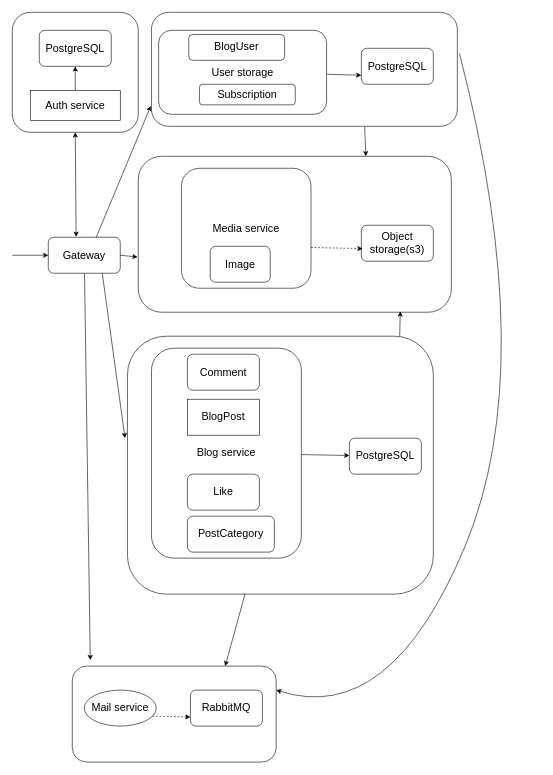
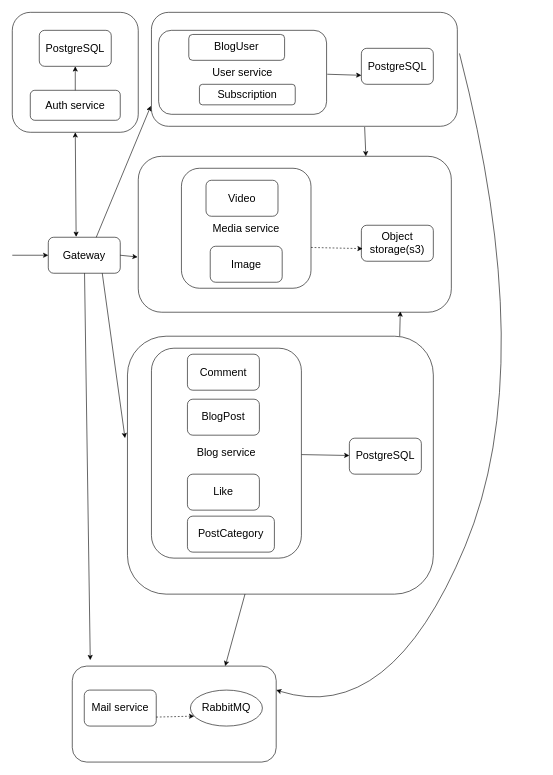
node "User storage": label "User storage" -> "User service"
node "Auth service": shape rectangle -> rounded rectangle
node "Video": added
node "Image": size 60x36 -> 72x36
node "BlogPost": shape rectangle -> rounded rectangle
node "Mail service": shape ellipse -> rounded rectangle
node "RabbitMQ": shape rounded rectangle -> ellipse
